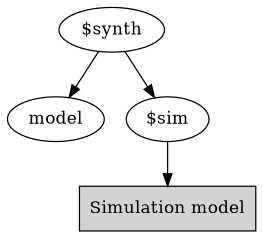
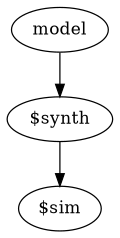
edge "$synth" -> "model": reversed
node "Simulation model": removed
